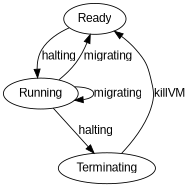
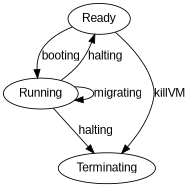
edge "Ready" -> "Running": label "halting" -> "booting"
edge "Running" -> "Ready": label "migrating" -> "halting"
edge "Terminating" -> "Ready": reversed
